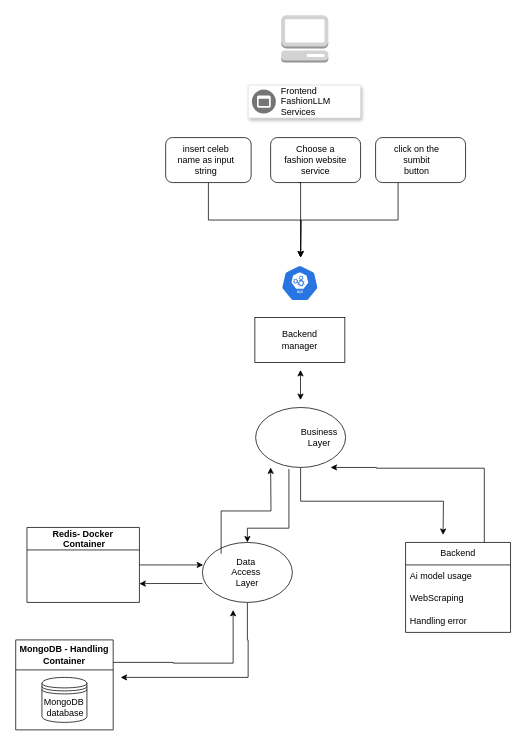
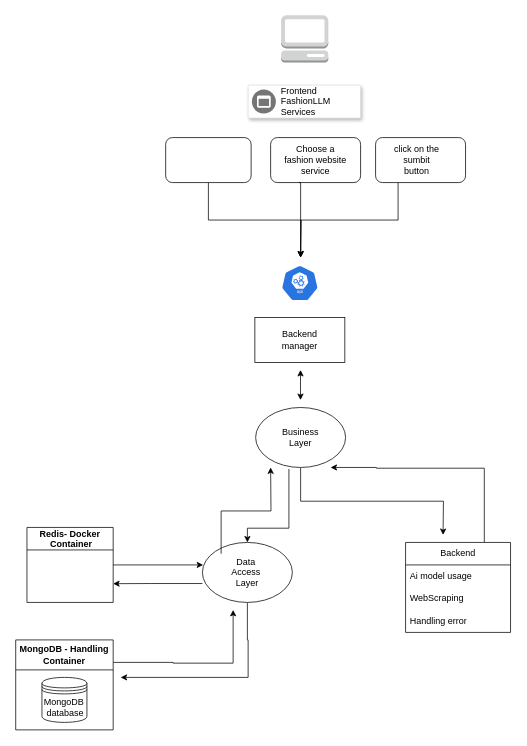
node "insert celeb name as input string": removed
node "Business Layer": moved (319, 438) -> (300, 438)
node "Redis- Docker Container": size 113x75 -> 86x75
